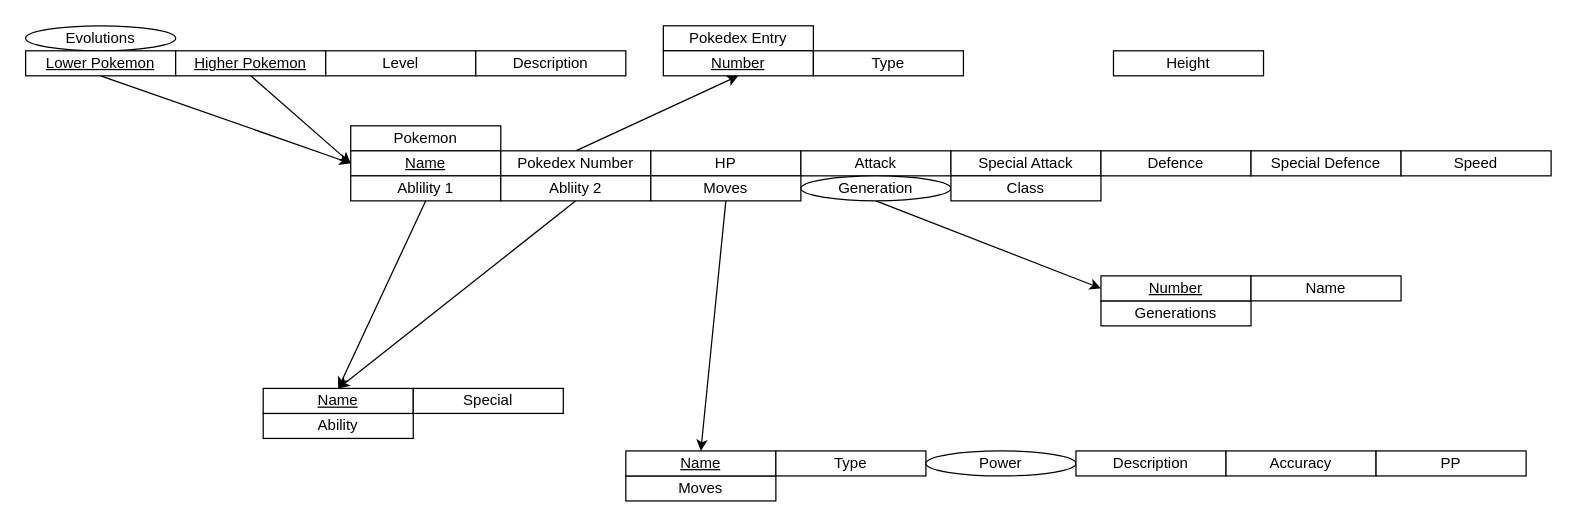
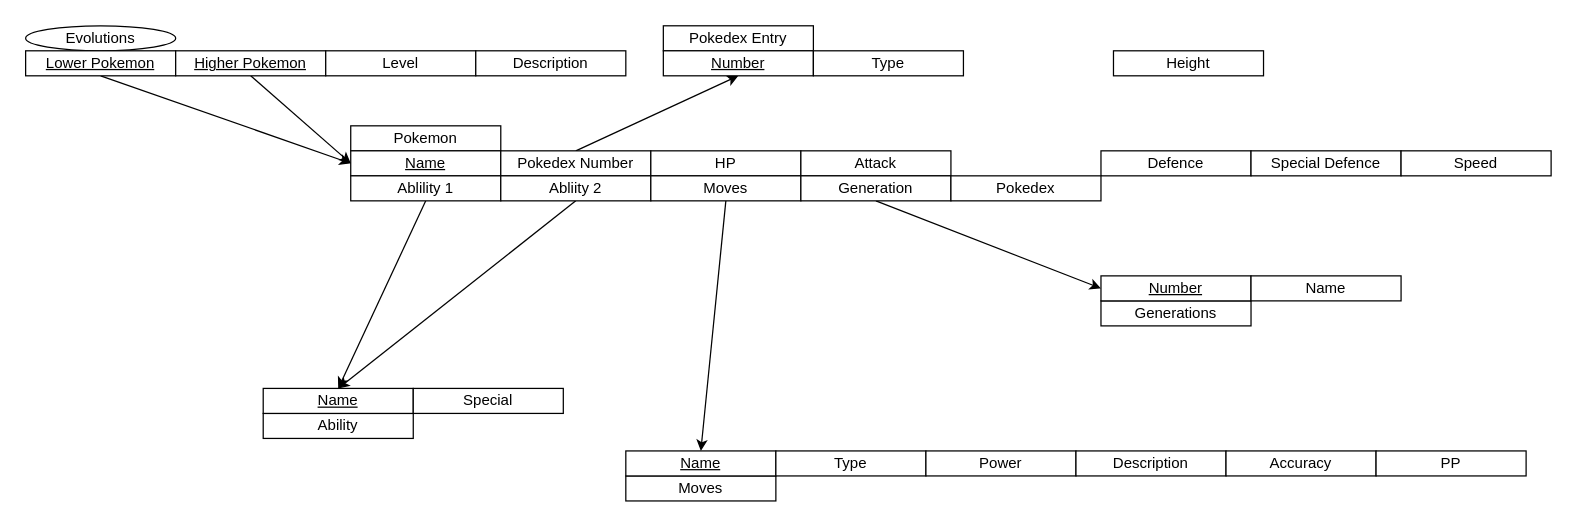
node "Special Attack": removed
node "Generation": shape ellipse -> rectangle
node "Class": label "Class" -> "Pokedex"
node "Power": shape ellipse -> rectangle
